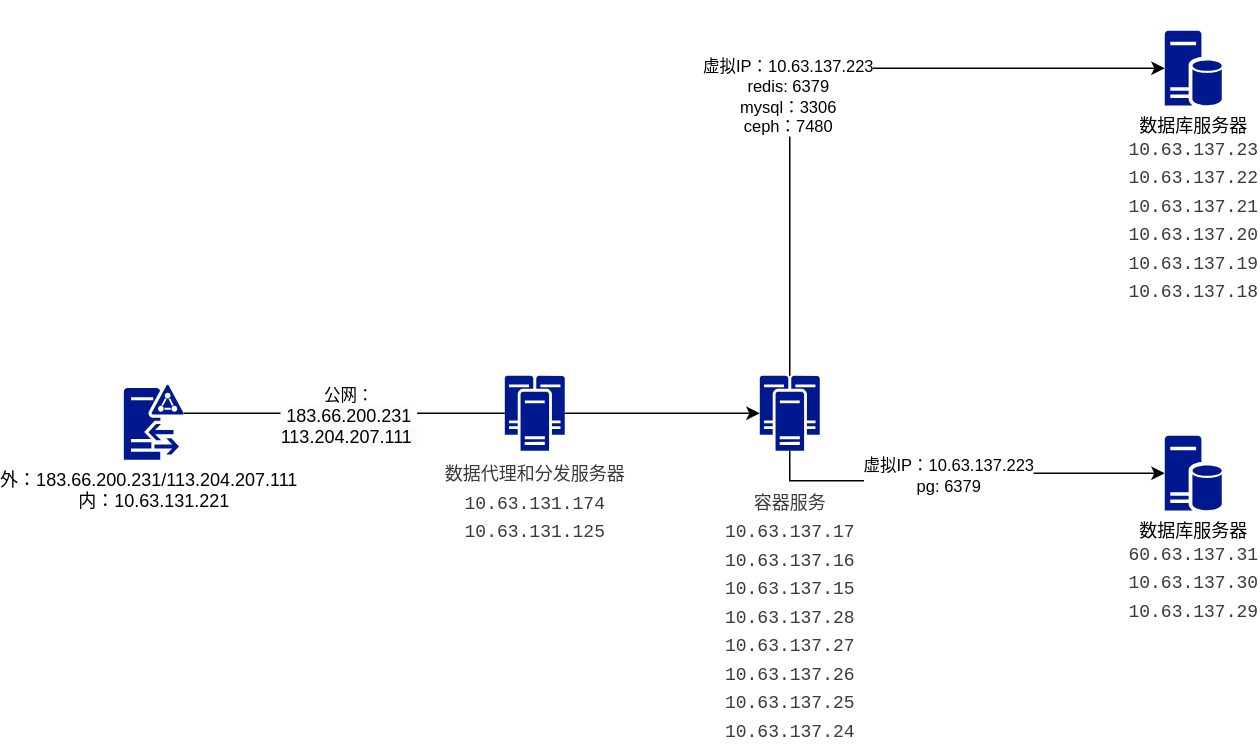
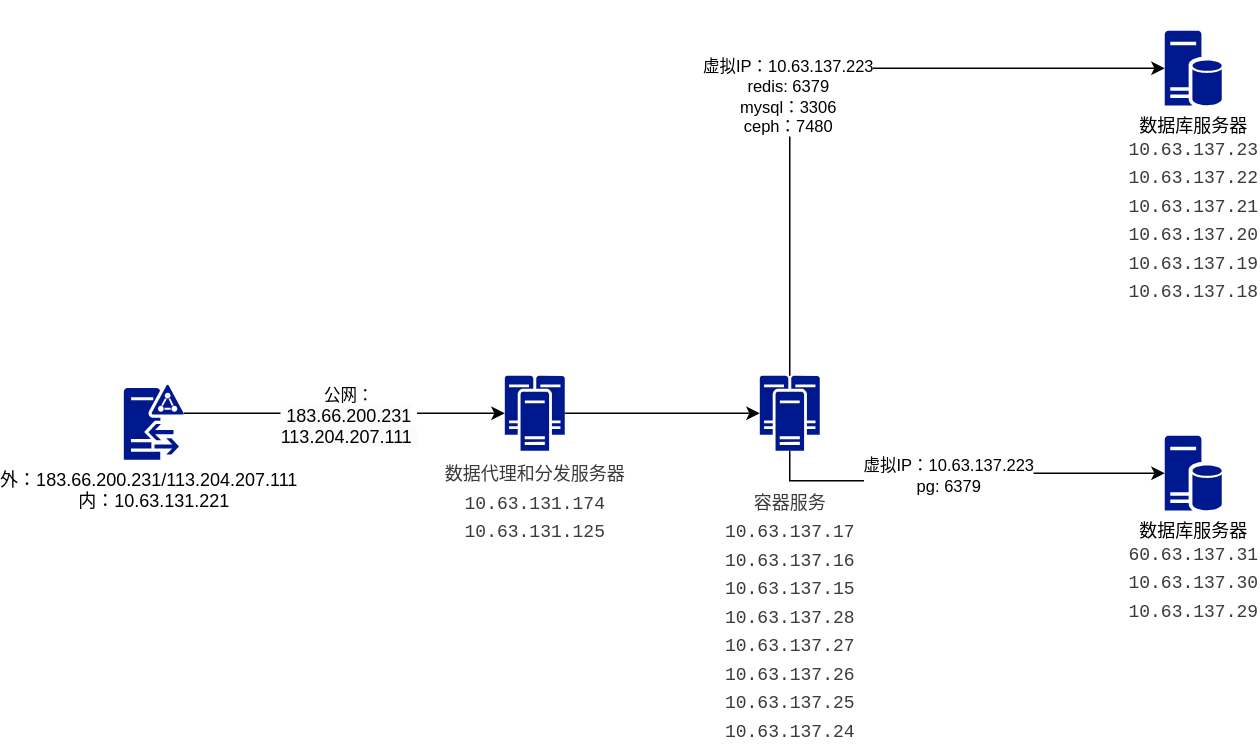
edge "数据代理和分发服务器 10.63.131.174 10.63.131.125" -- "外：183.66.200.231/113.204.207.111 内：10.63.131.221": arrowhead none -> classic
